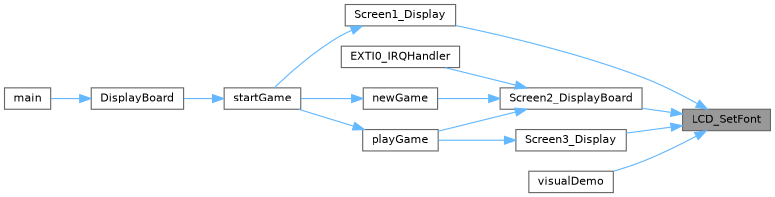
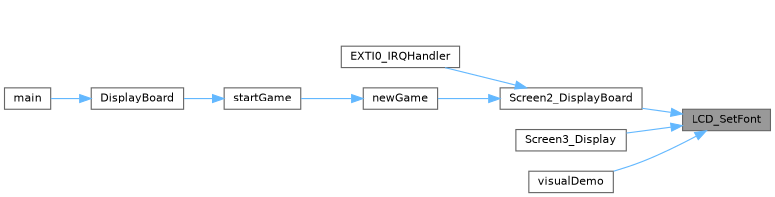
node "Screen1_Display": removed
node "playGame": removed
